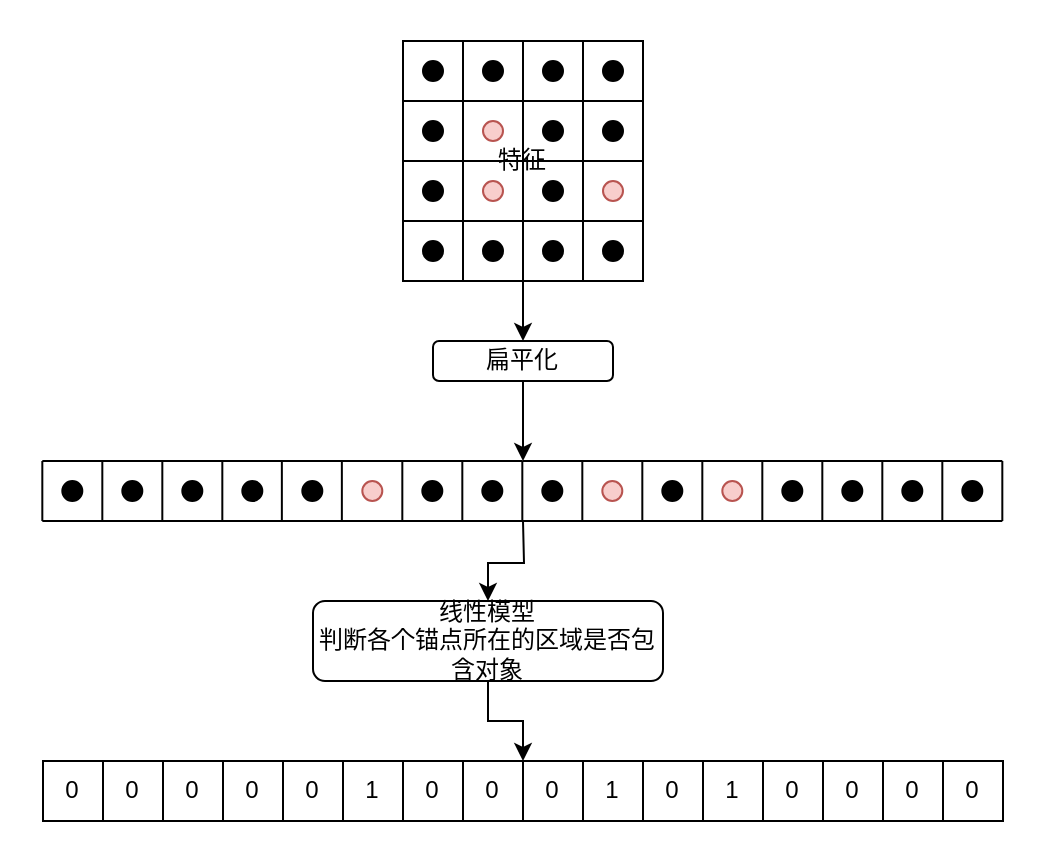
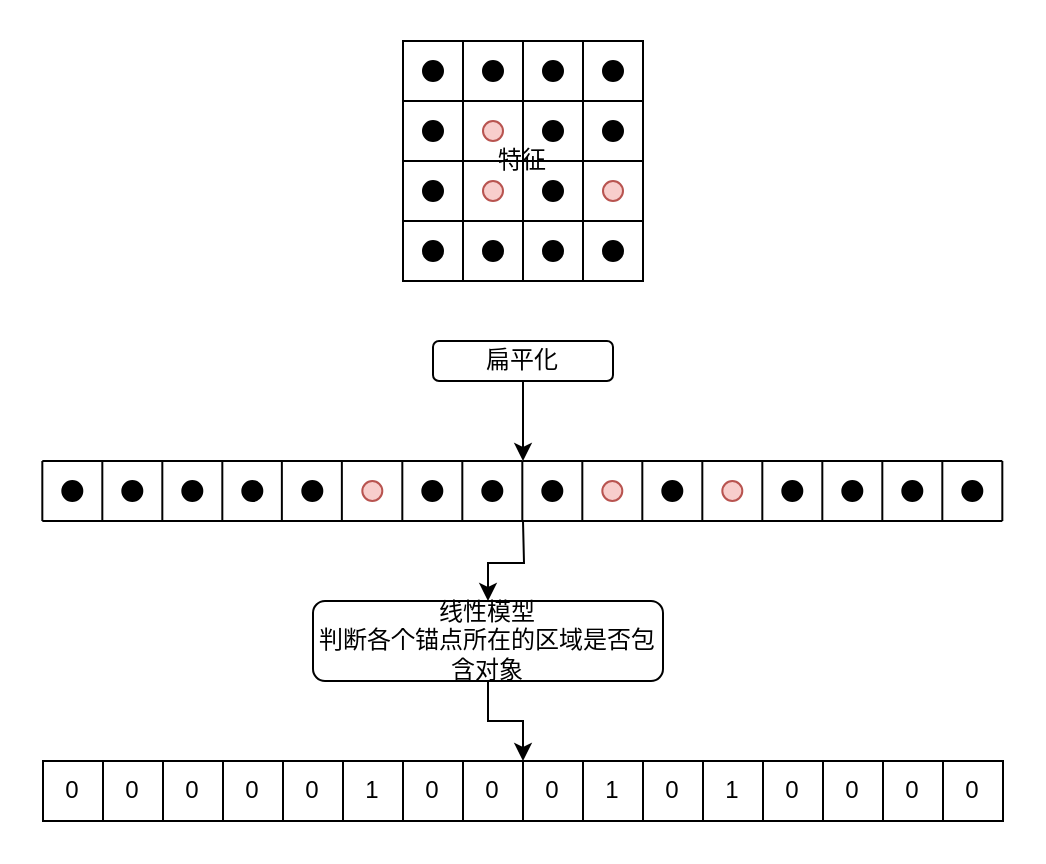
edge "特征" -> "扁平化": removed
